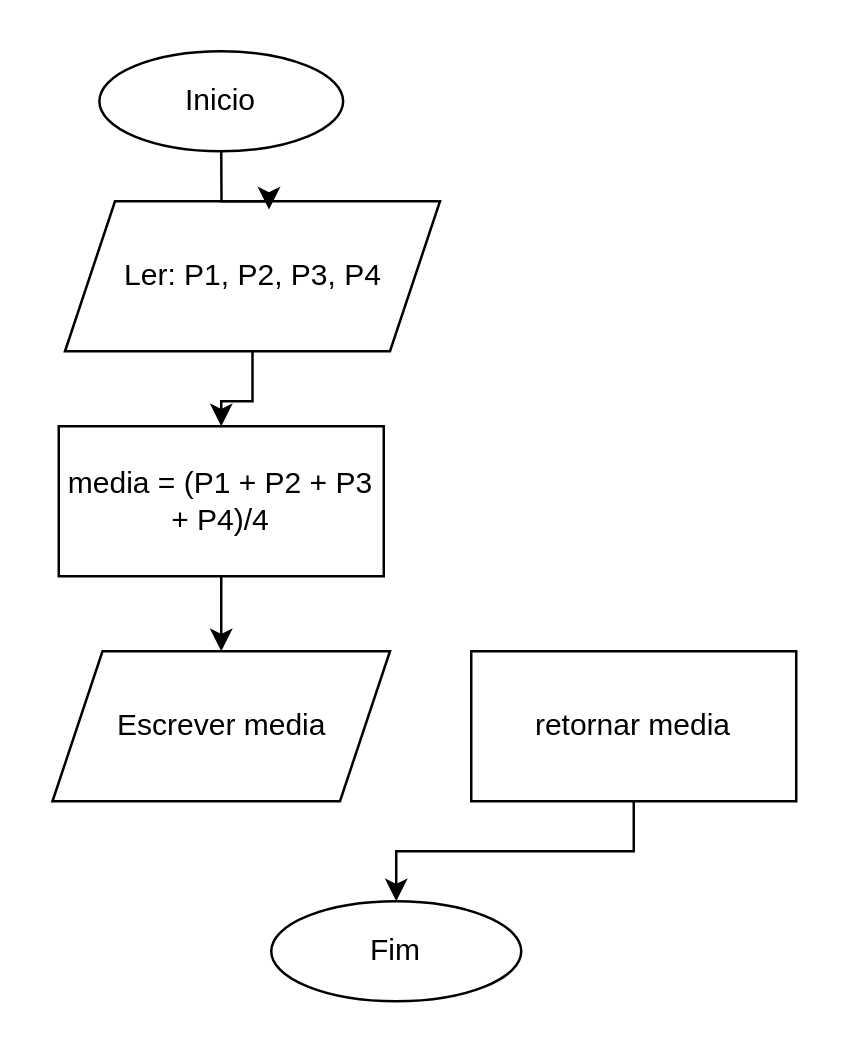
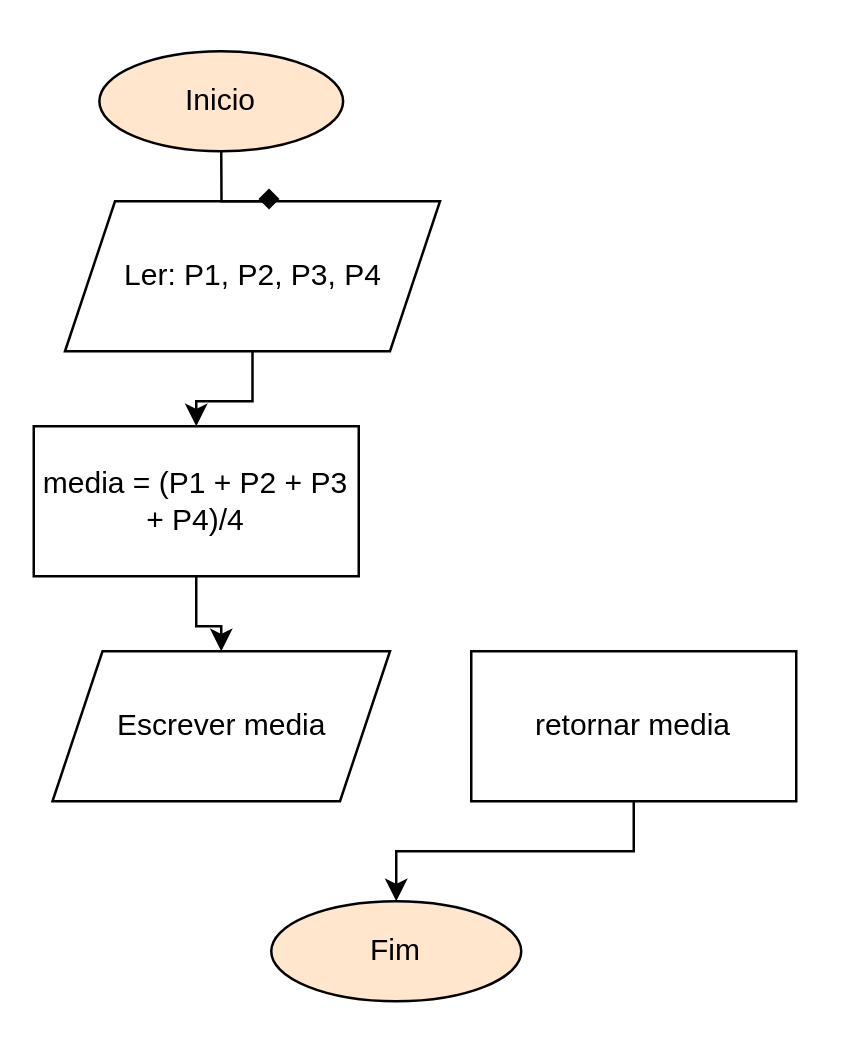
node "Inicio": fillcolor #ffffff -> #ffe6cc
edge "Inicio" -> "Ler: P1, P2, P3, P4": arrowhead classic -> diamond
node "media = (P1 + P2 + P3 + P4)/4": moved (221, 501) -> (196, 501)
node "Fim": fillcolor #ffffff -> #ffe6cc
